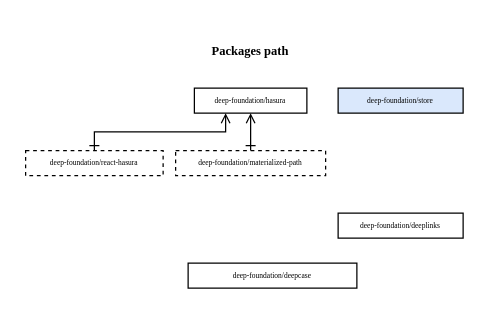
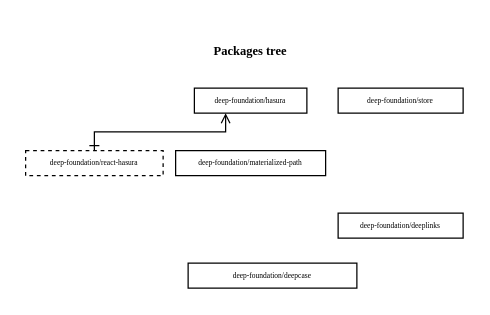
node "Packages path": label "Packages path" -> "Packages tree"
node "deep-foundation/store": fillcolor #dae8fc -> #ffffff
edge "deep-foundation/hasura" -- "deep-foundation/materialized-path": removed
node "deep-foundation/materialized-path": style dashed -> solid
